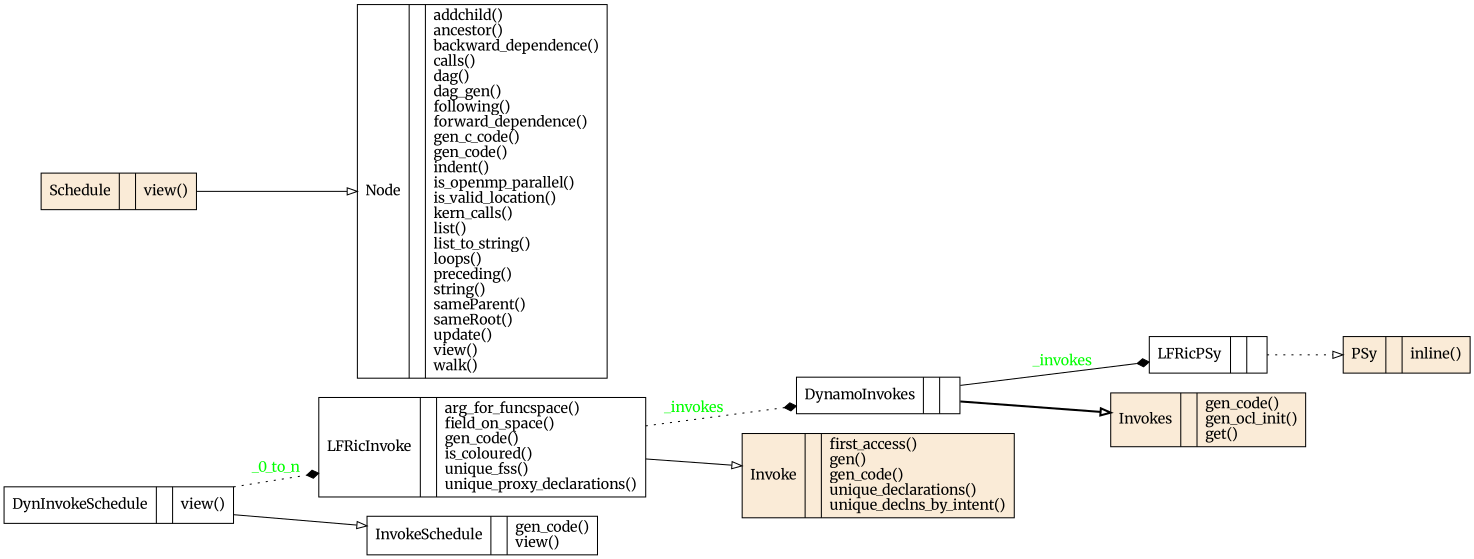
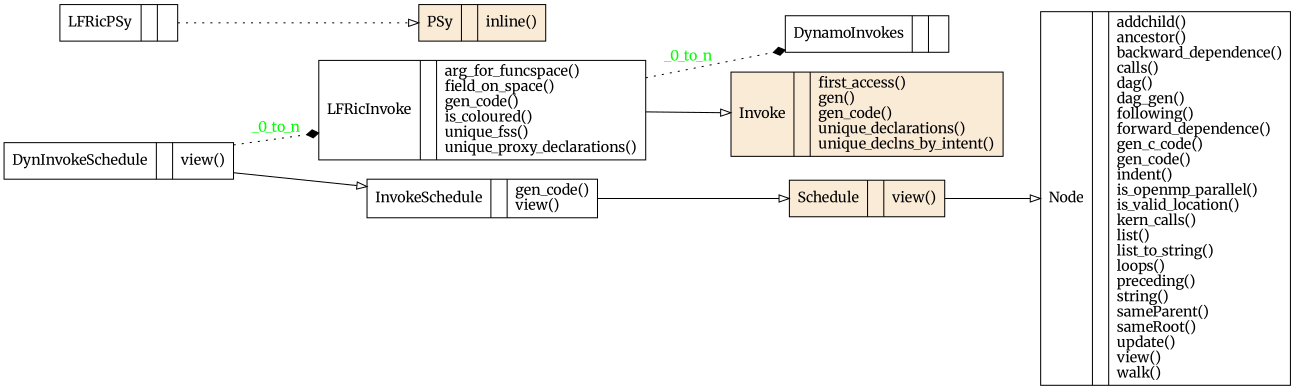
edge "InvokeSchedule" -> "Schedule": added
edge "DynamoInvokes" -> "LFRicPSy": removed, label "_invokes"
edge "LFRicInvoke" -> "DynamoInvokes": label "_invokes" -> "_0_to_n"
node "Invokes": removed
